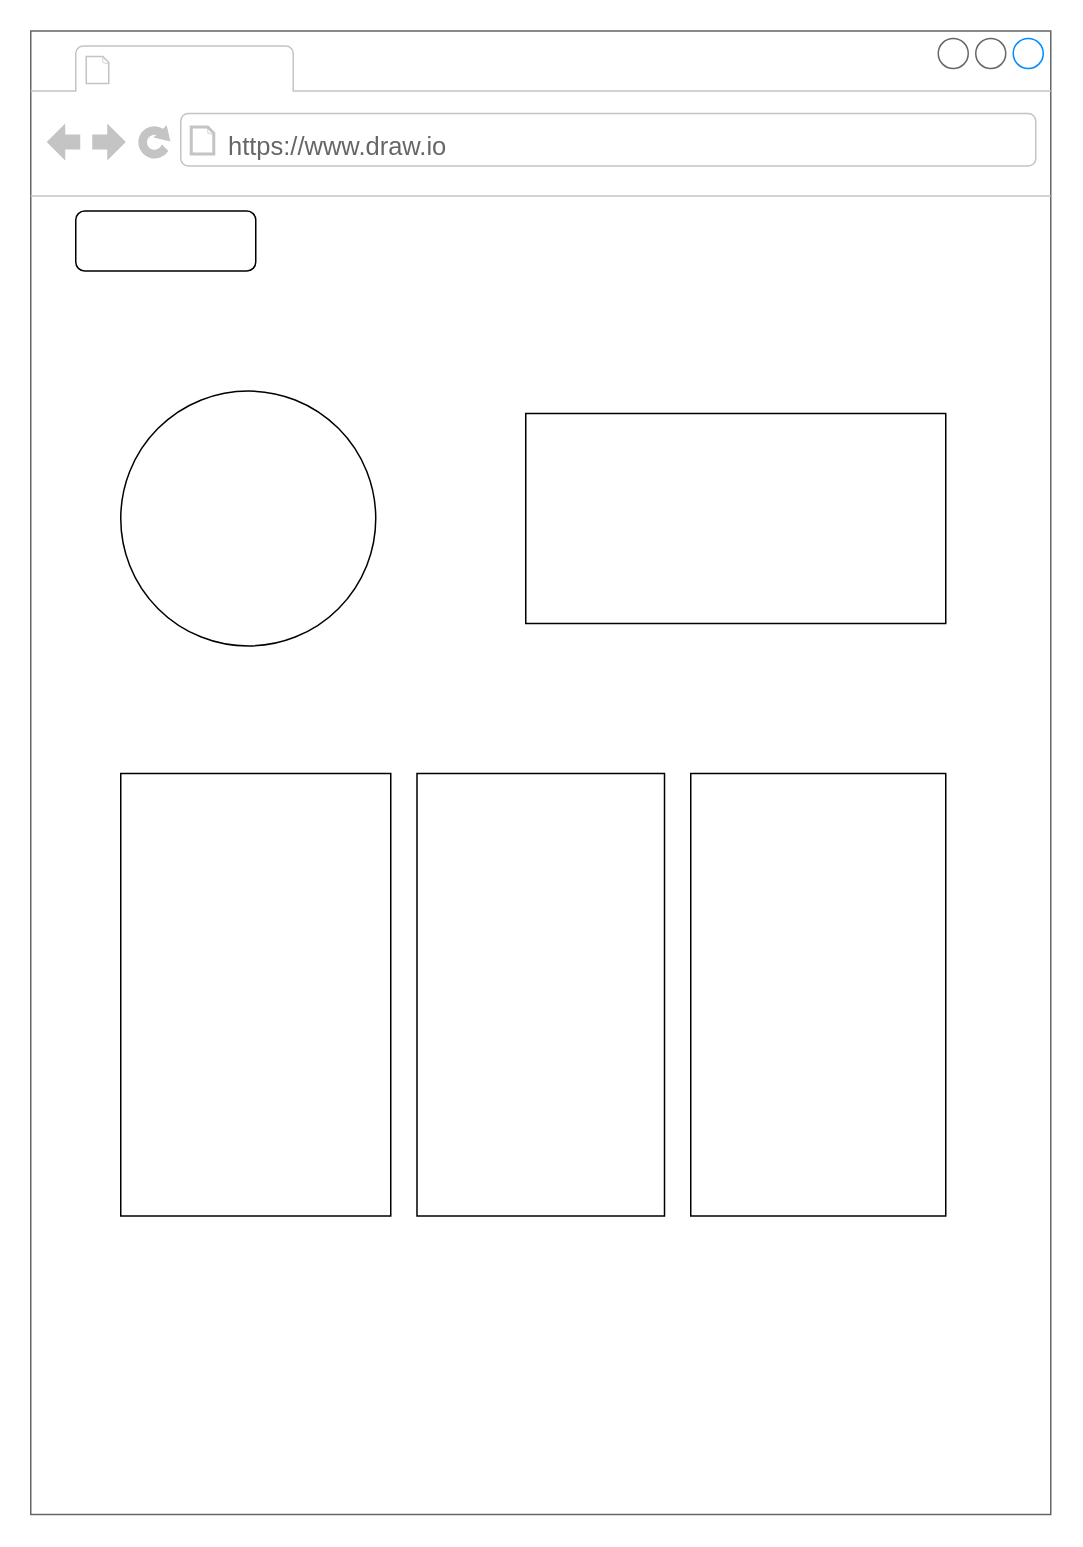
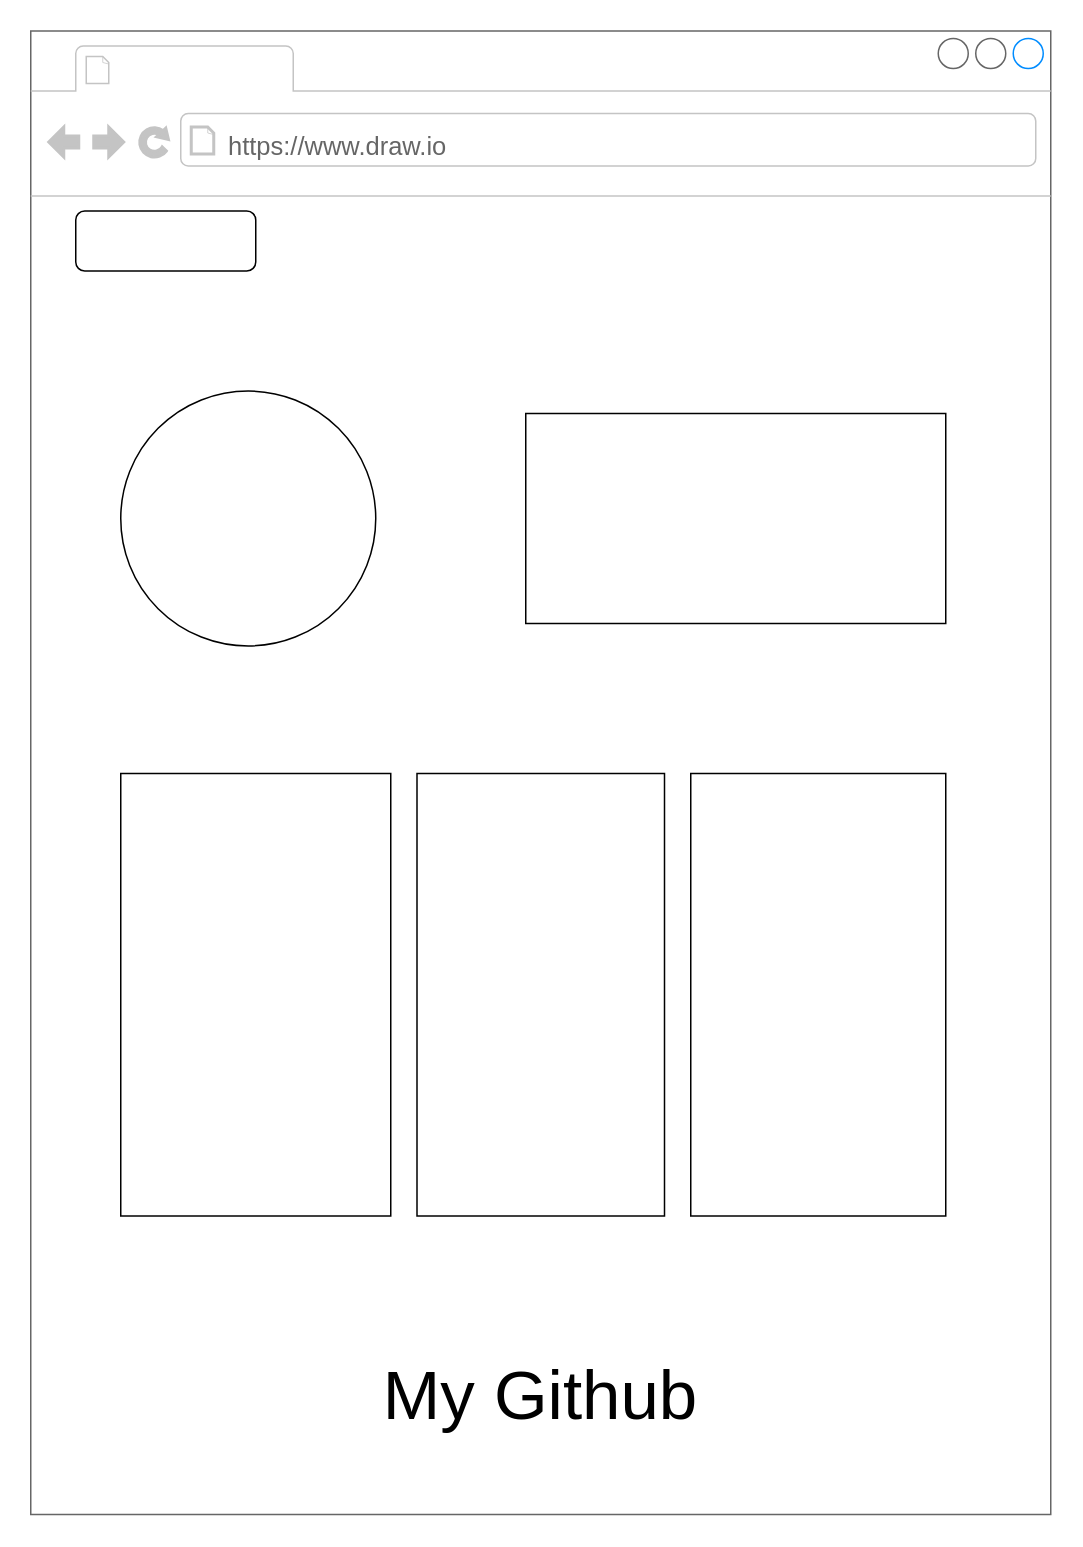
node "My Github": added
